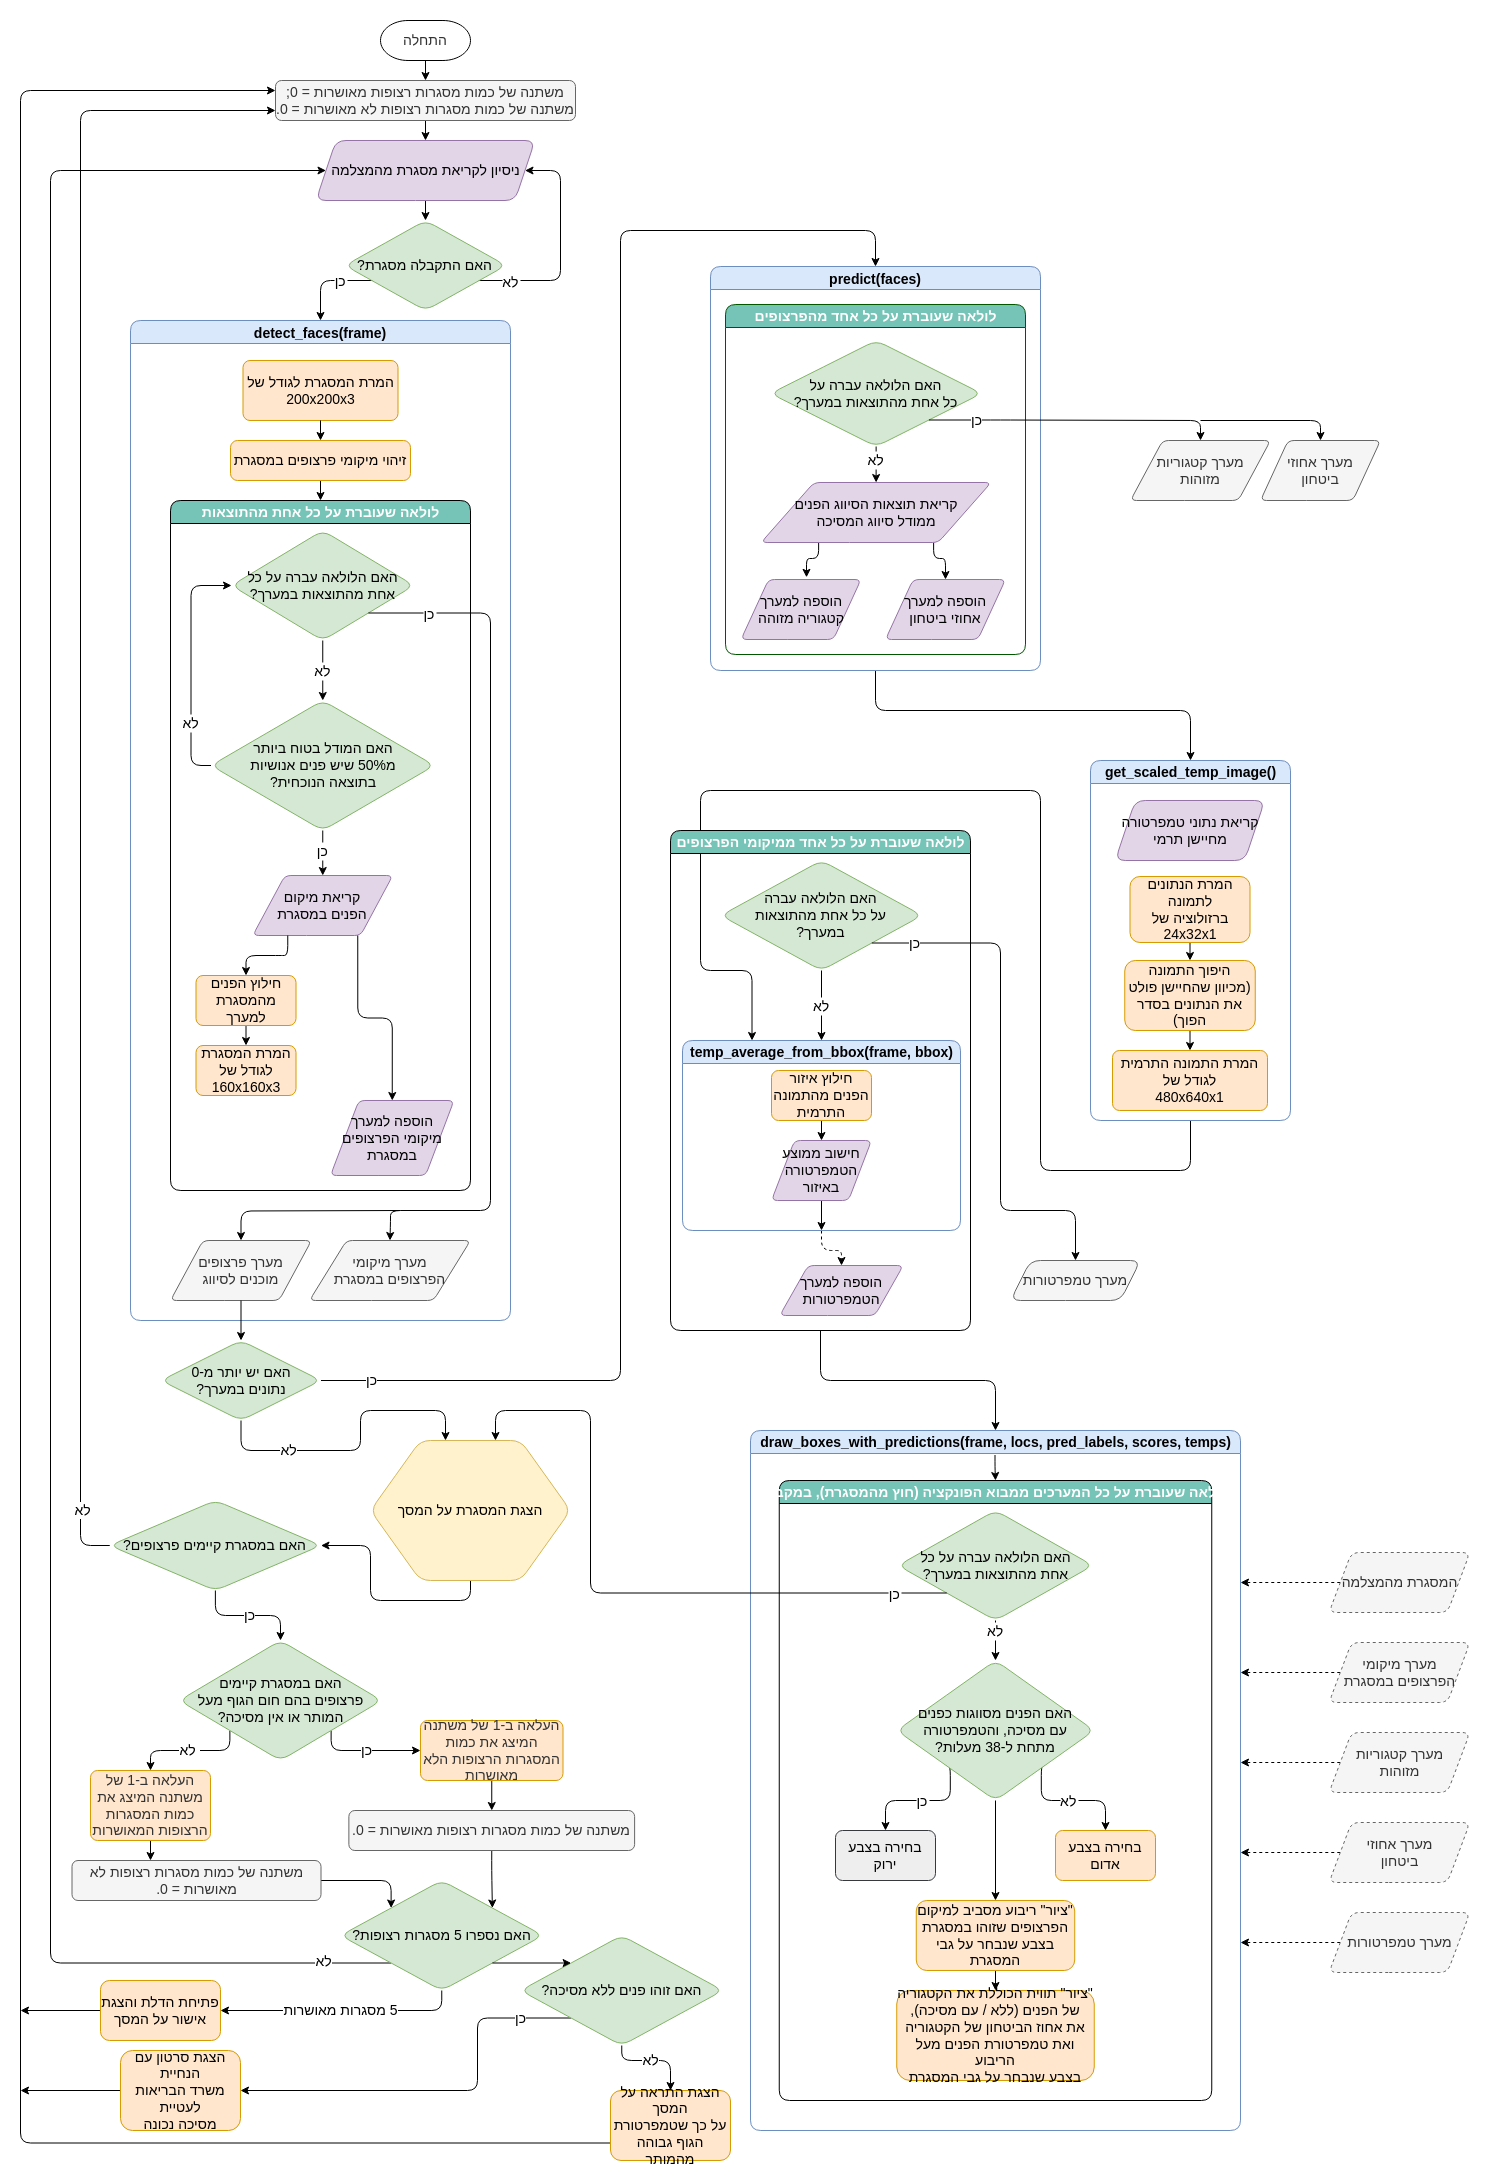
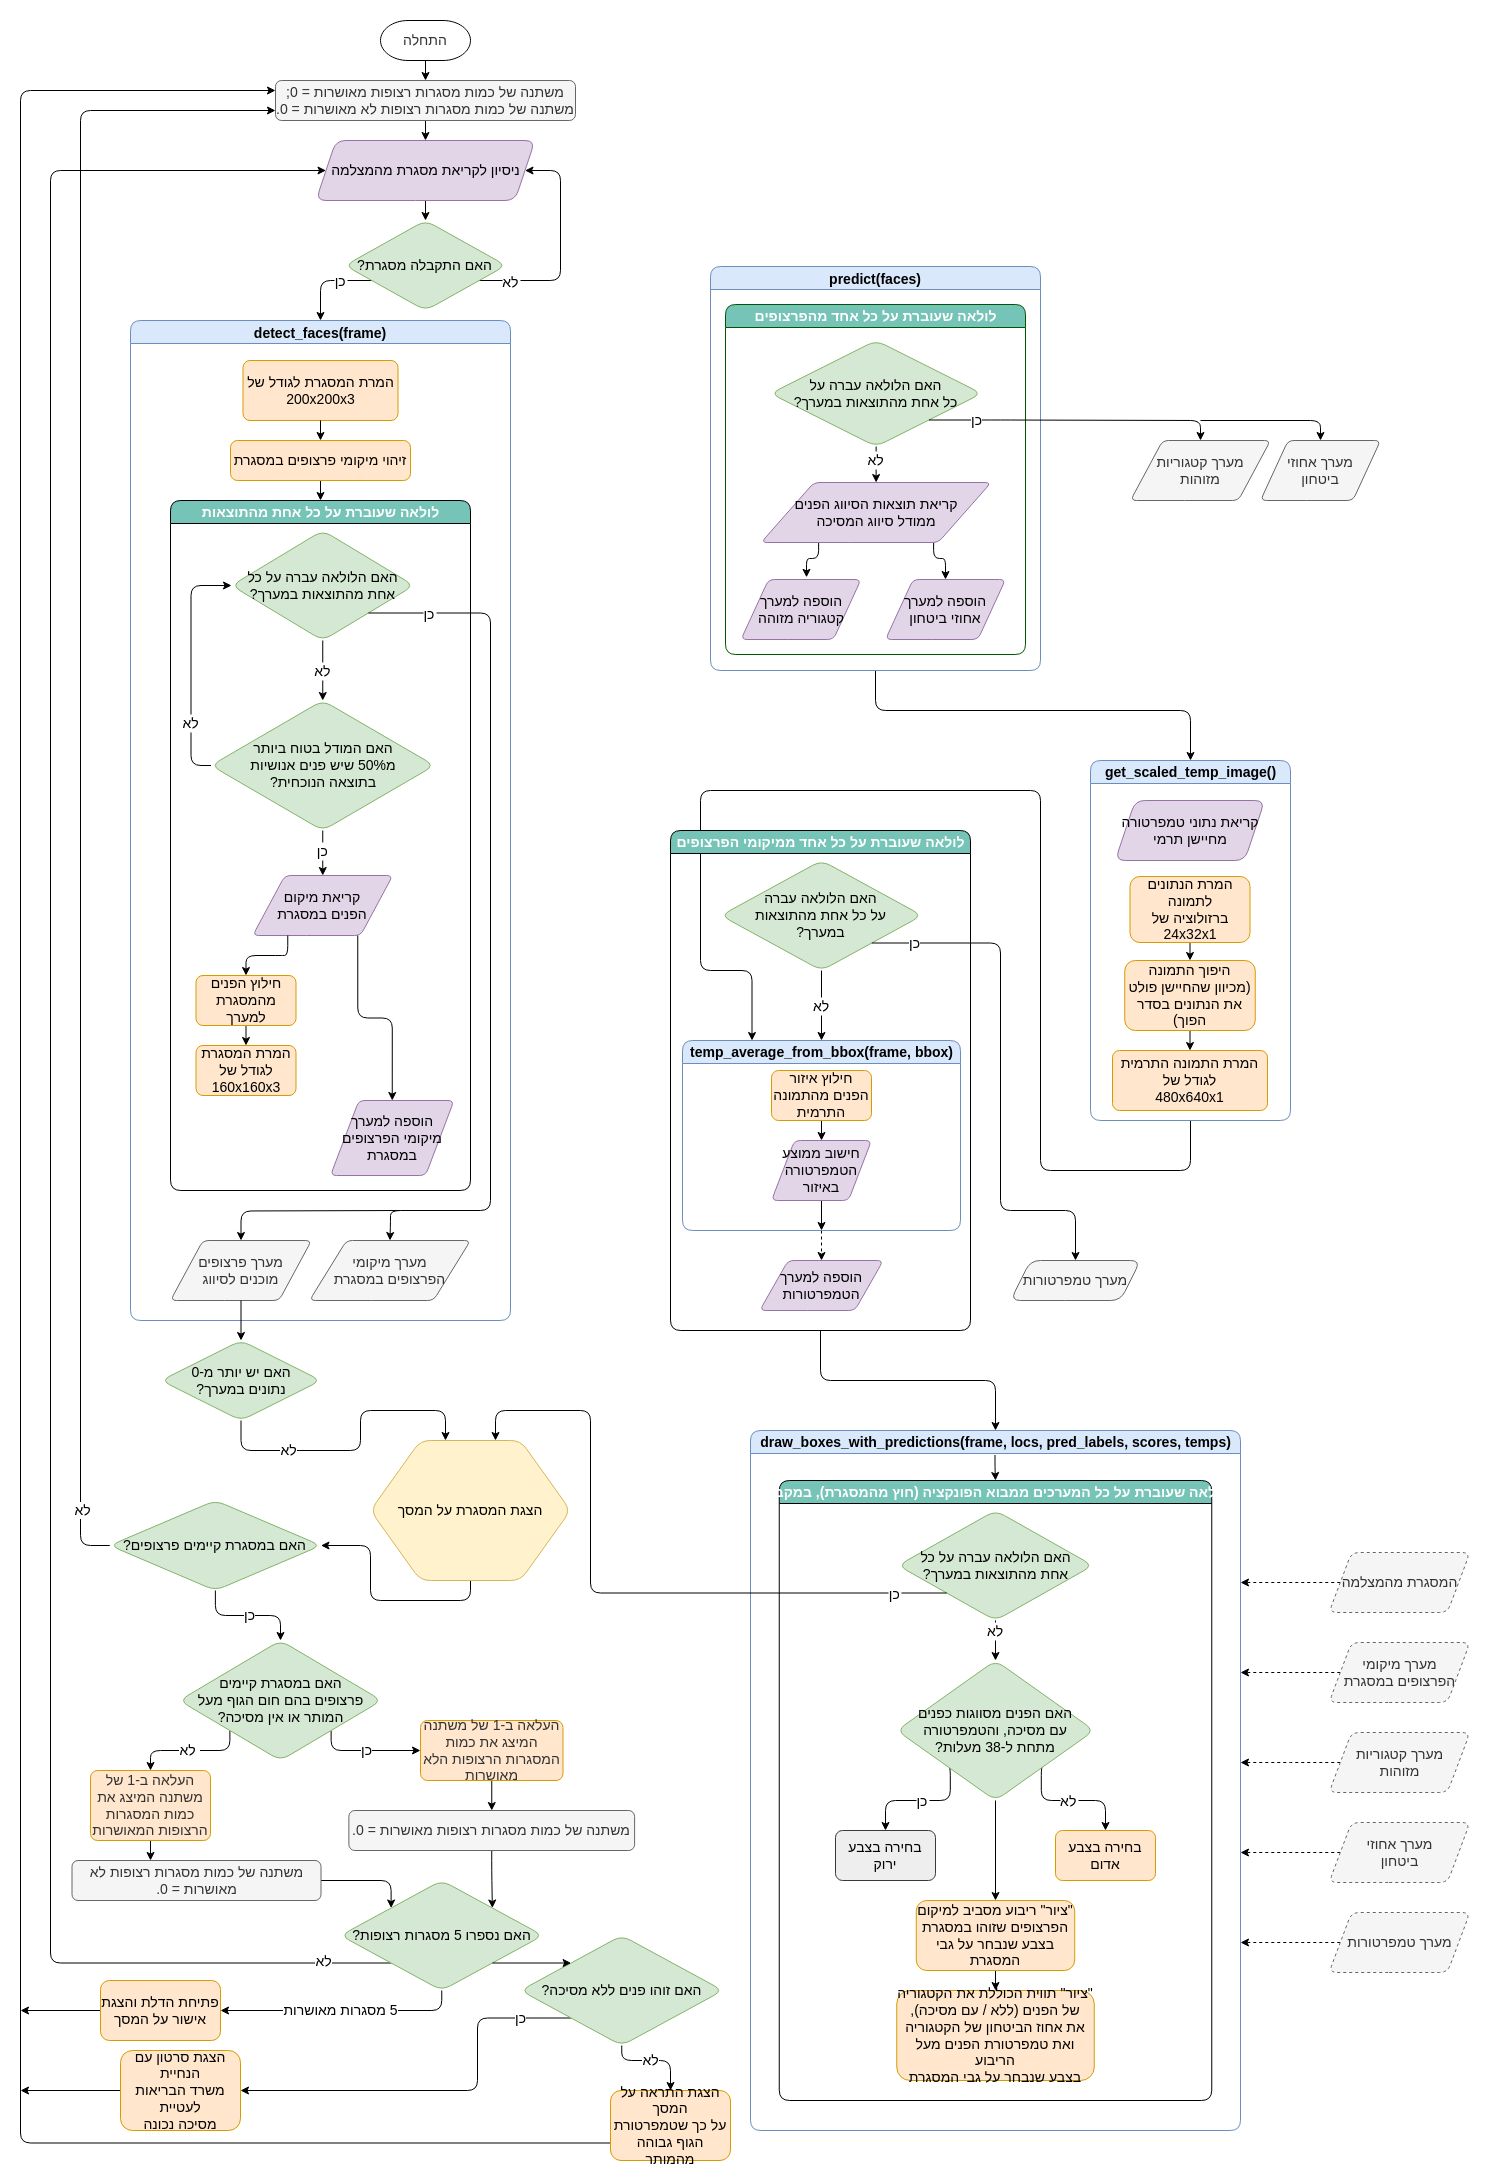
edge "האם יש יותר מ-0 נתונים במערך?" -> "predict(faces)": removed, label "כן"
node "הוספה למערך הטמפרטורות": moved (842, 1291) -> (822, 1286)
